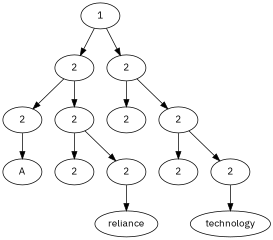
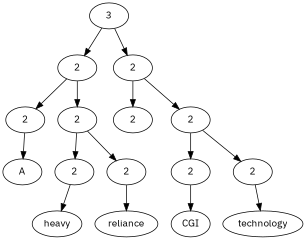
node "1": label "1" -> "3"
node "heavy": added
node "CGI": added
